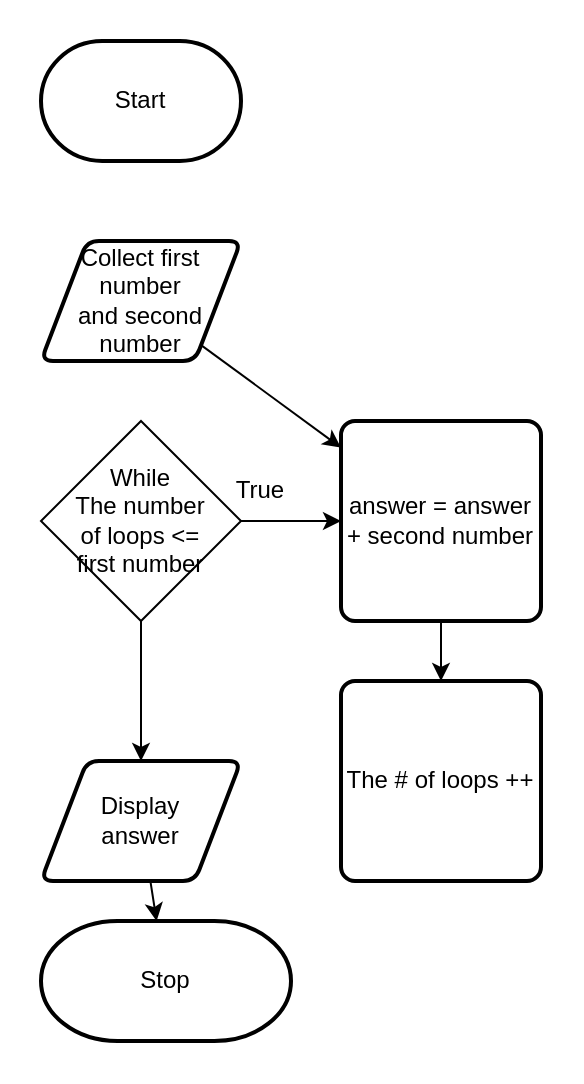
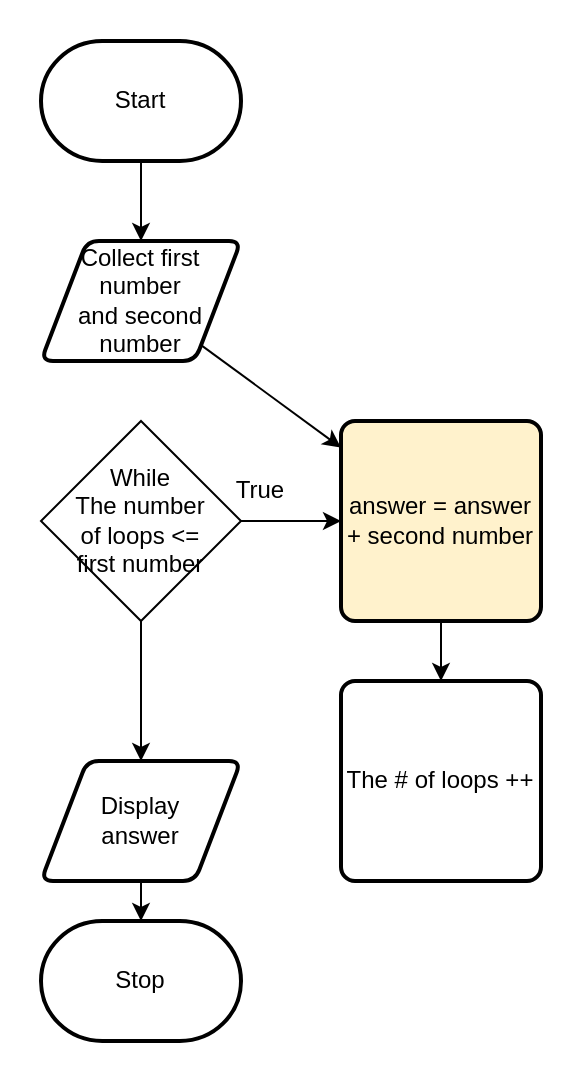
edge "Start" -> "Collect first number and second number": added
node "answer = answer + second number": fillcolor #ffffff -> #fff2cc
node "Stop": size 250x120 -> 200x120
